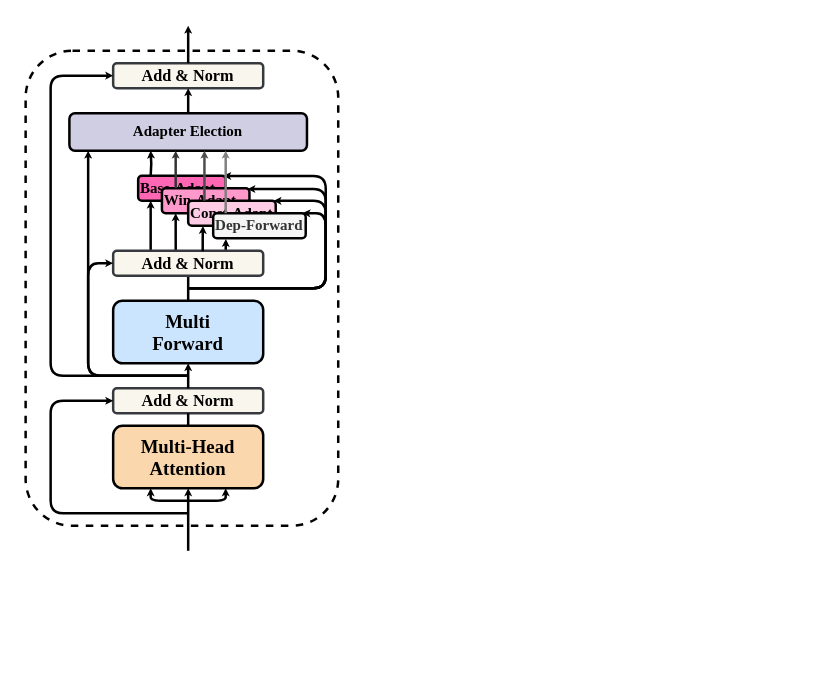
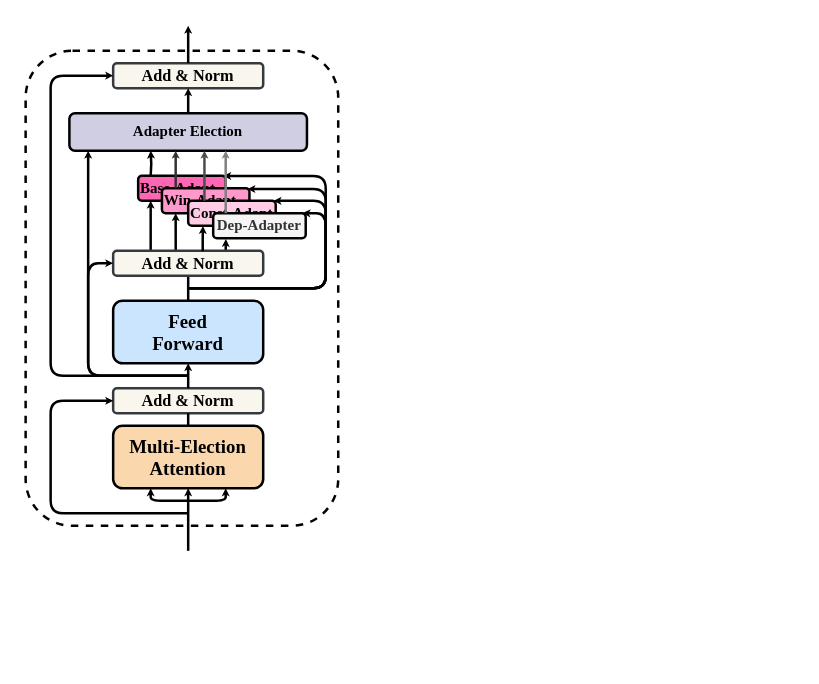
node "Dep-Forward": label "Dep-Forward" -> "Dep-Adapter"
node "Multi Forward": label "Multi Forward" -> "Feed Forward"
node "Multi-HeadAttention": label "Multi-HeadAttention" -> "Multi-ElectionAttention"
